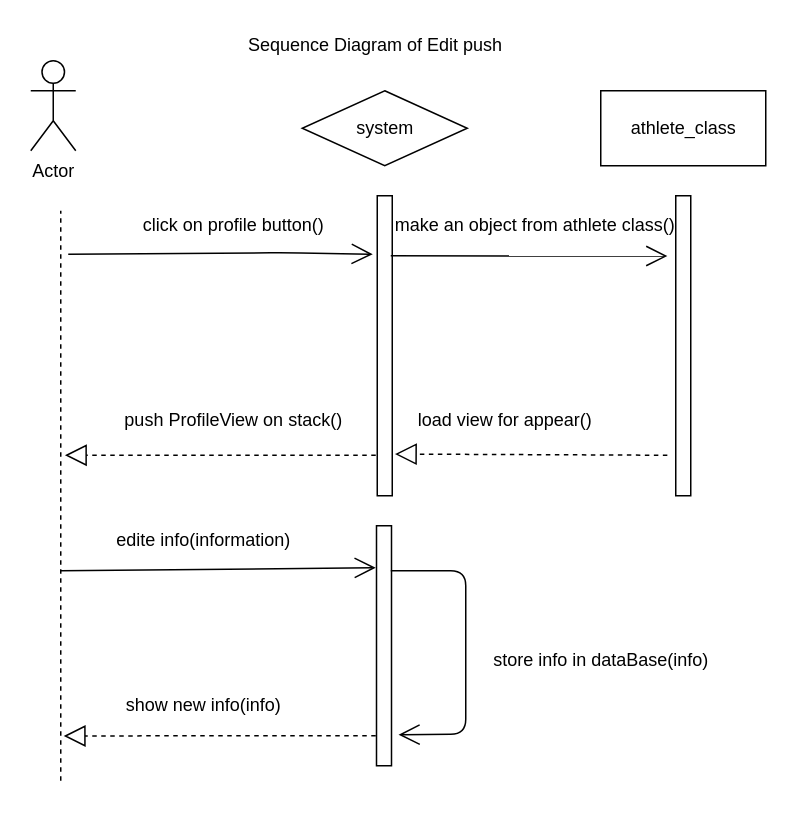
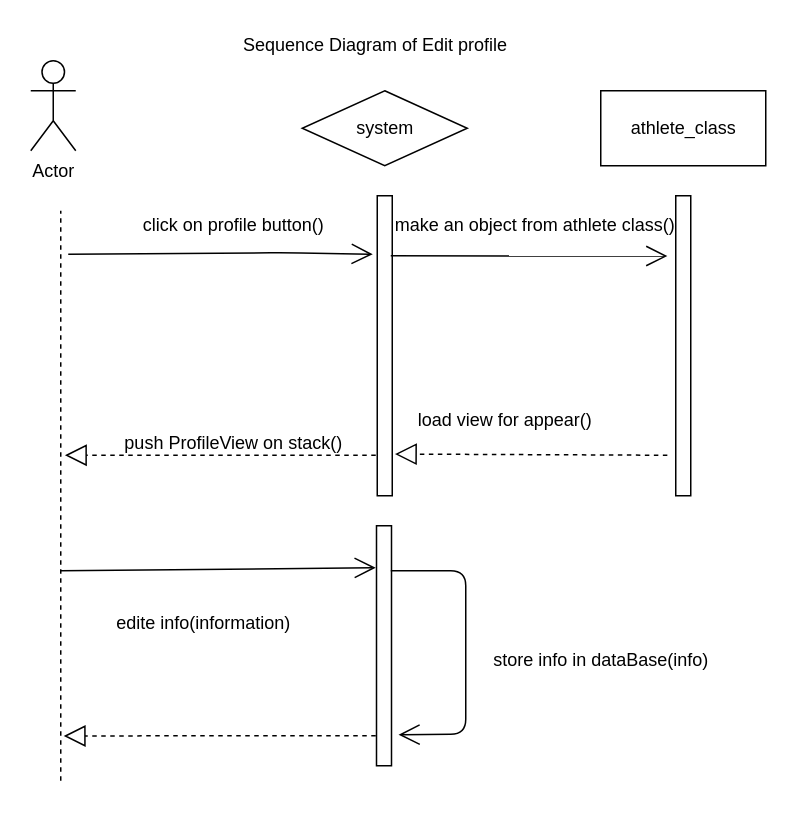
node "Sequence Diagram of Edit push": label "Sequence Diagram of Edit push" -> "Sequence Diagram of Edit profile"
node "push ProfileView on stack()": moved (233, 421) -> (233, 443)
node "edite info(information)": moved (203, 541) -> (203, 623)
node "show new info(info)": removed
